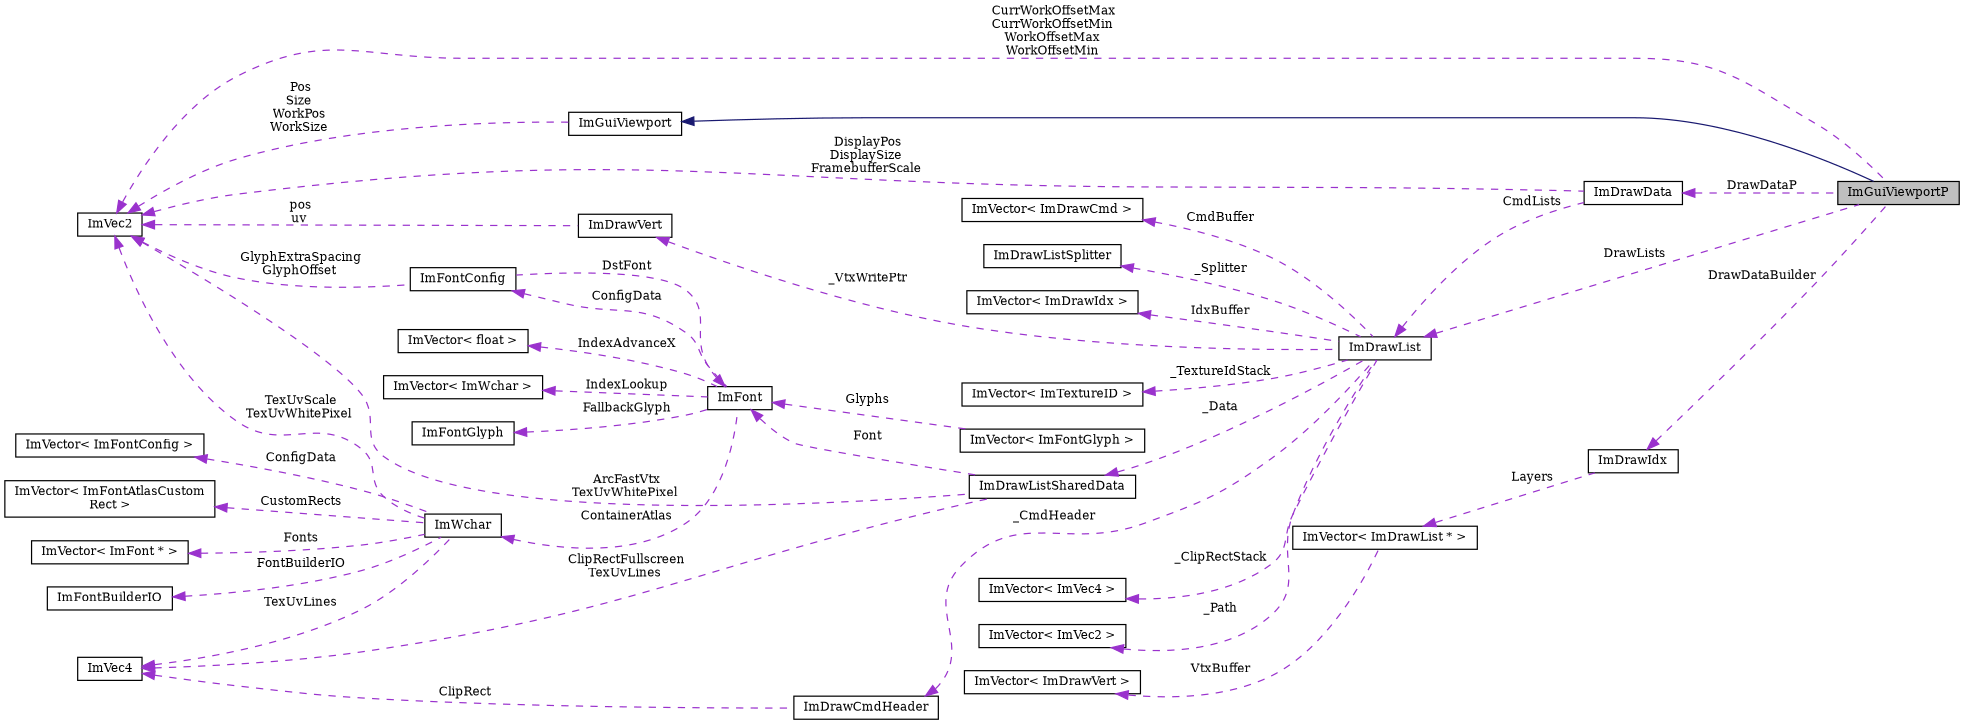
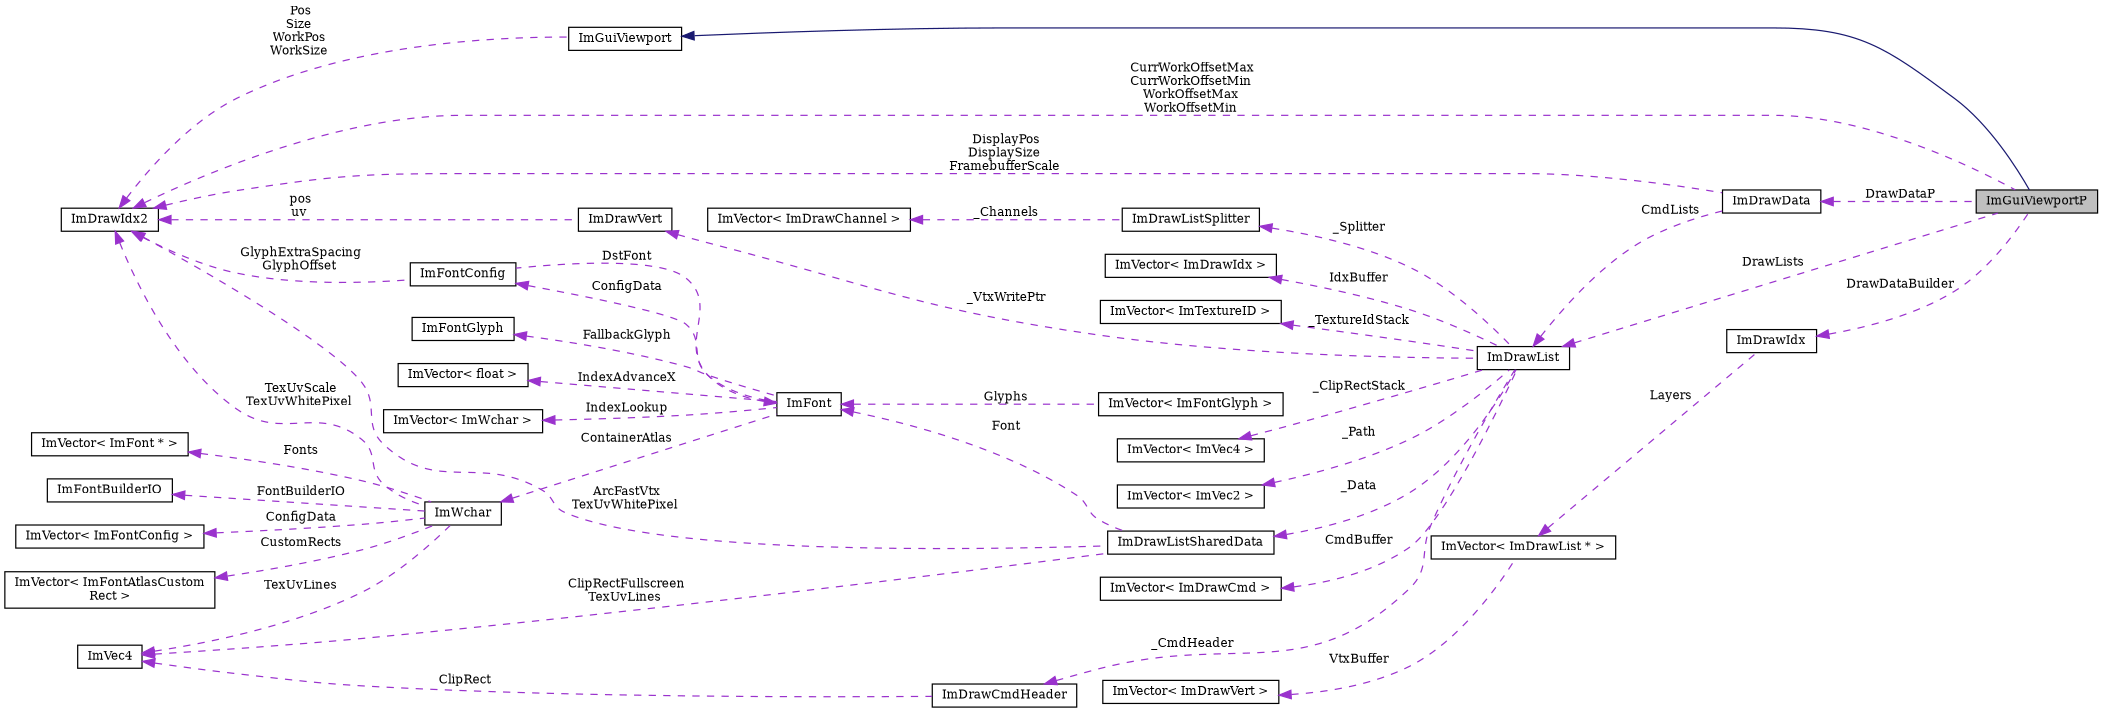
node "ImVector< ImDrawChannel >": added
node "ImVec2": label "ImVec2" -> "ImDrawIdx2"
